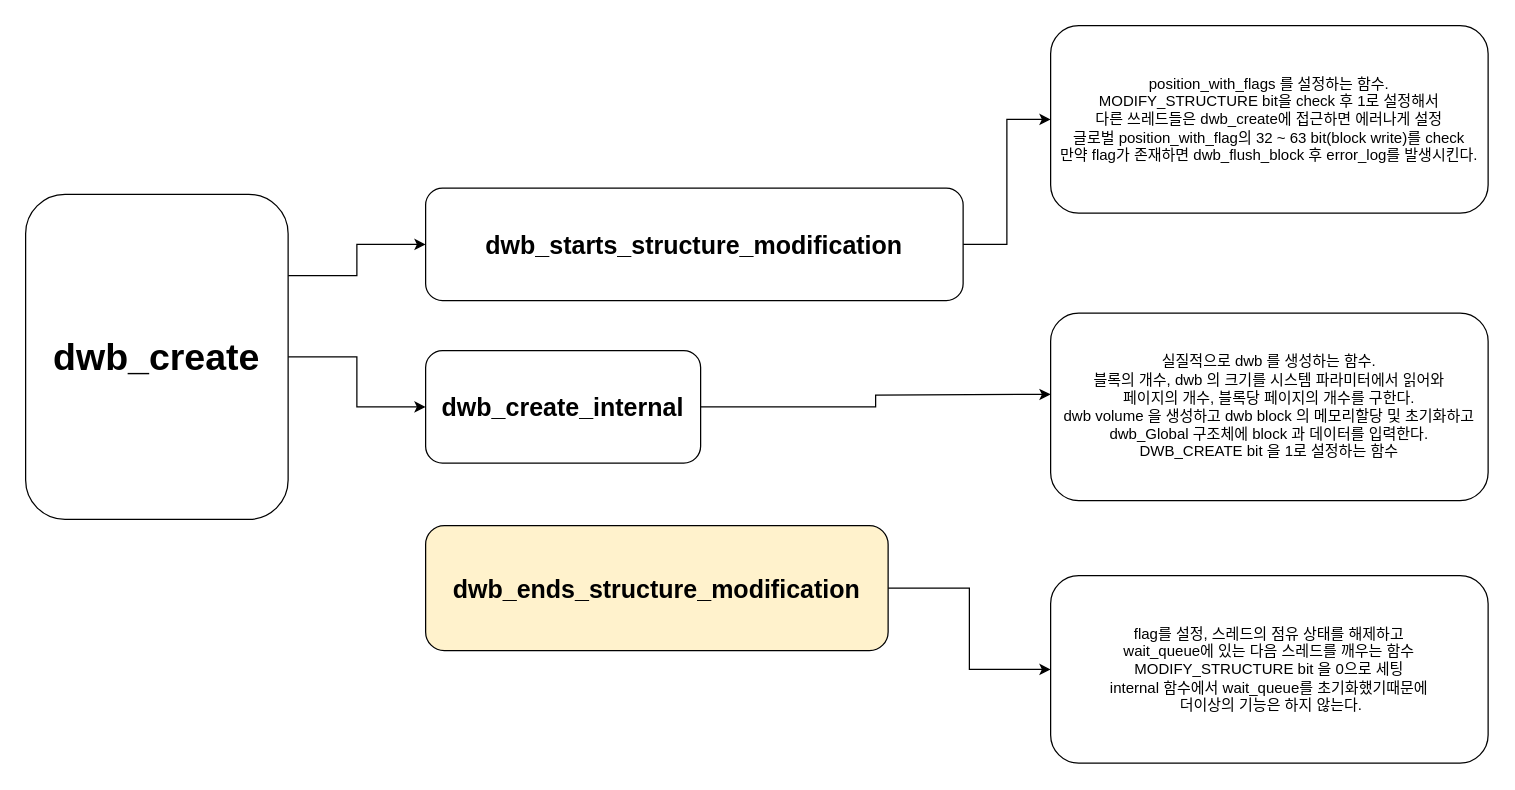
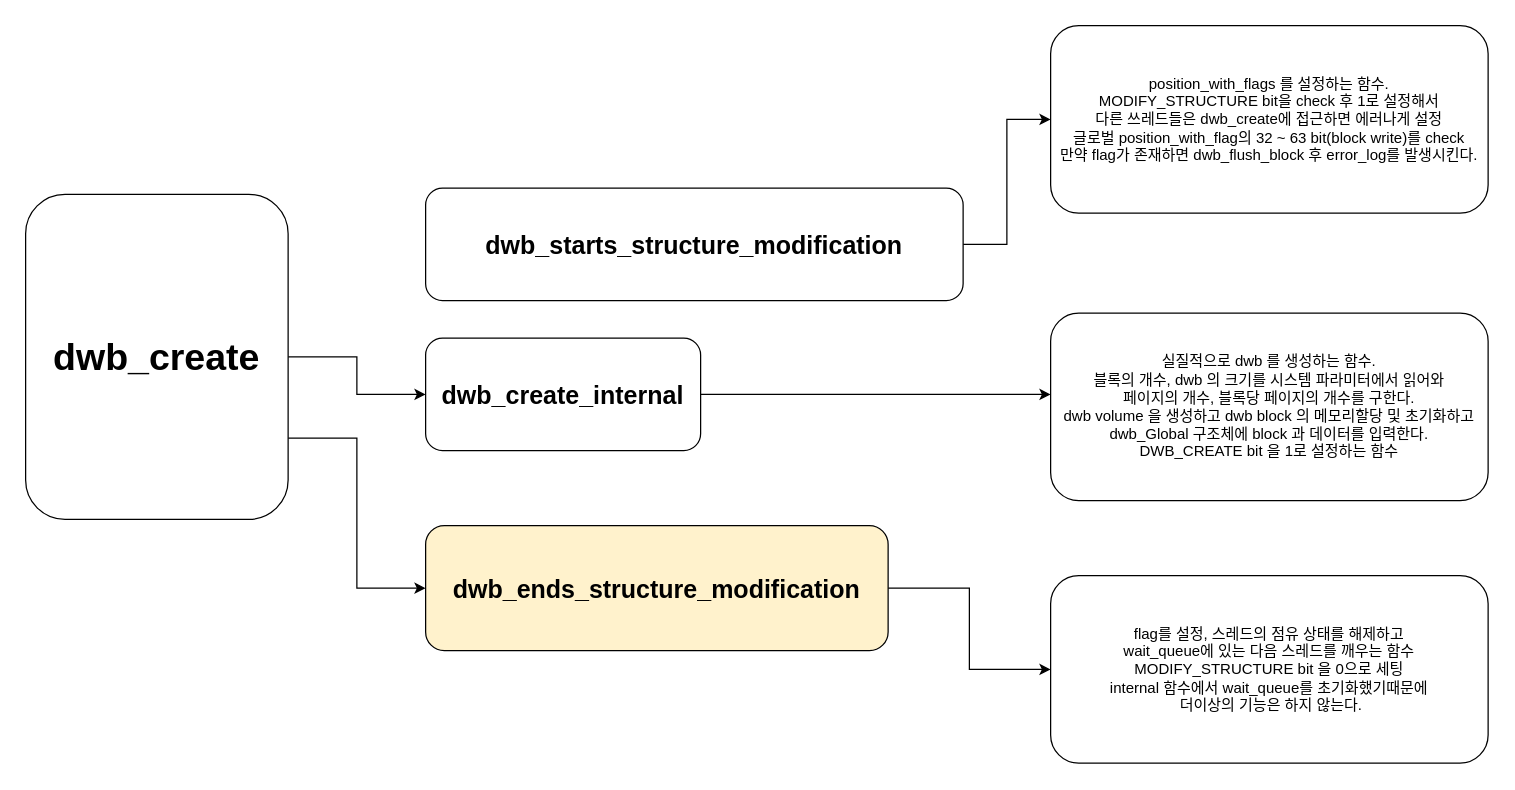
edge "dwb_create" -> "dwb_starts_structure_modification": removed
node "dwb_create_internal": moved (563, 407) -> (563, 394)
edge "dwb_create" -> "dwb_ends_structure_modification": added
